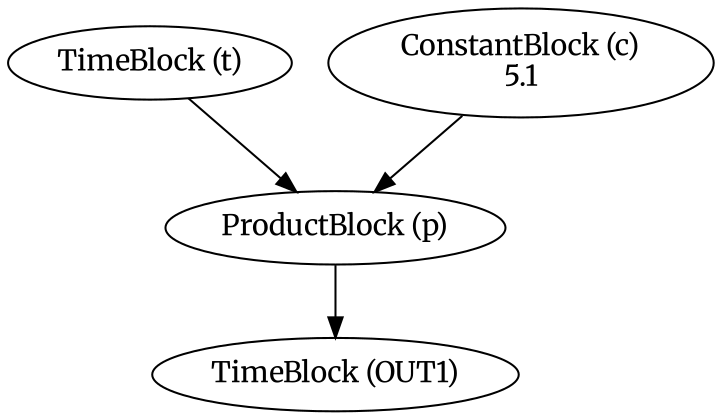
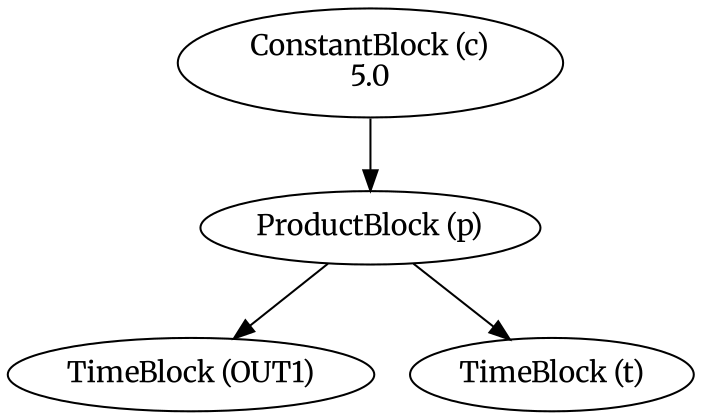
node "ConstantBlock (c) 5.1": label "ConstantBlock (c) 5.1" -> "ConstantBlock (c) 5.0"
edge "TimeBlock (t)" -> "ProductBlock (p)": reversed
